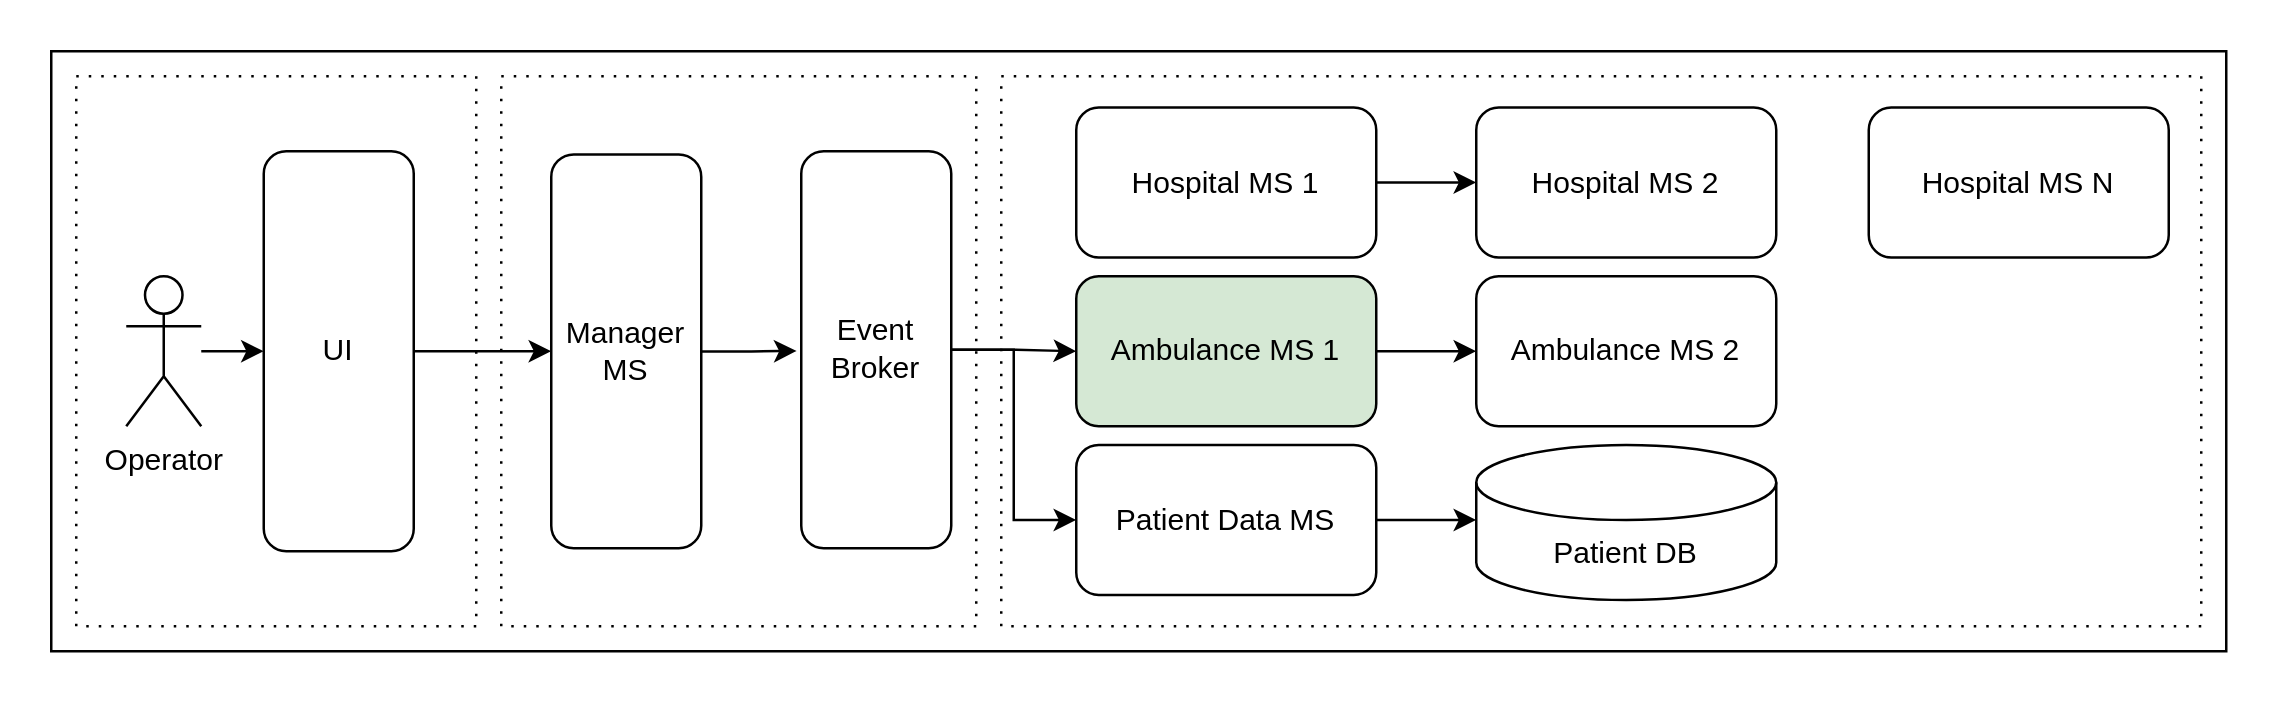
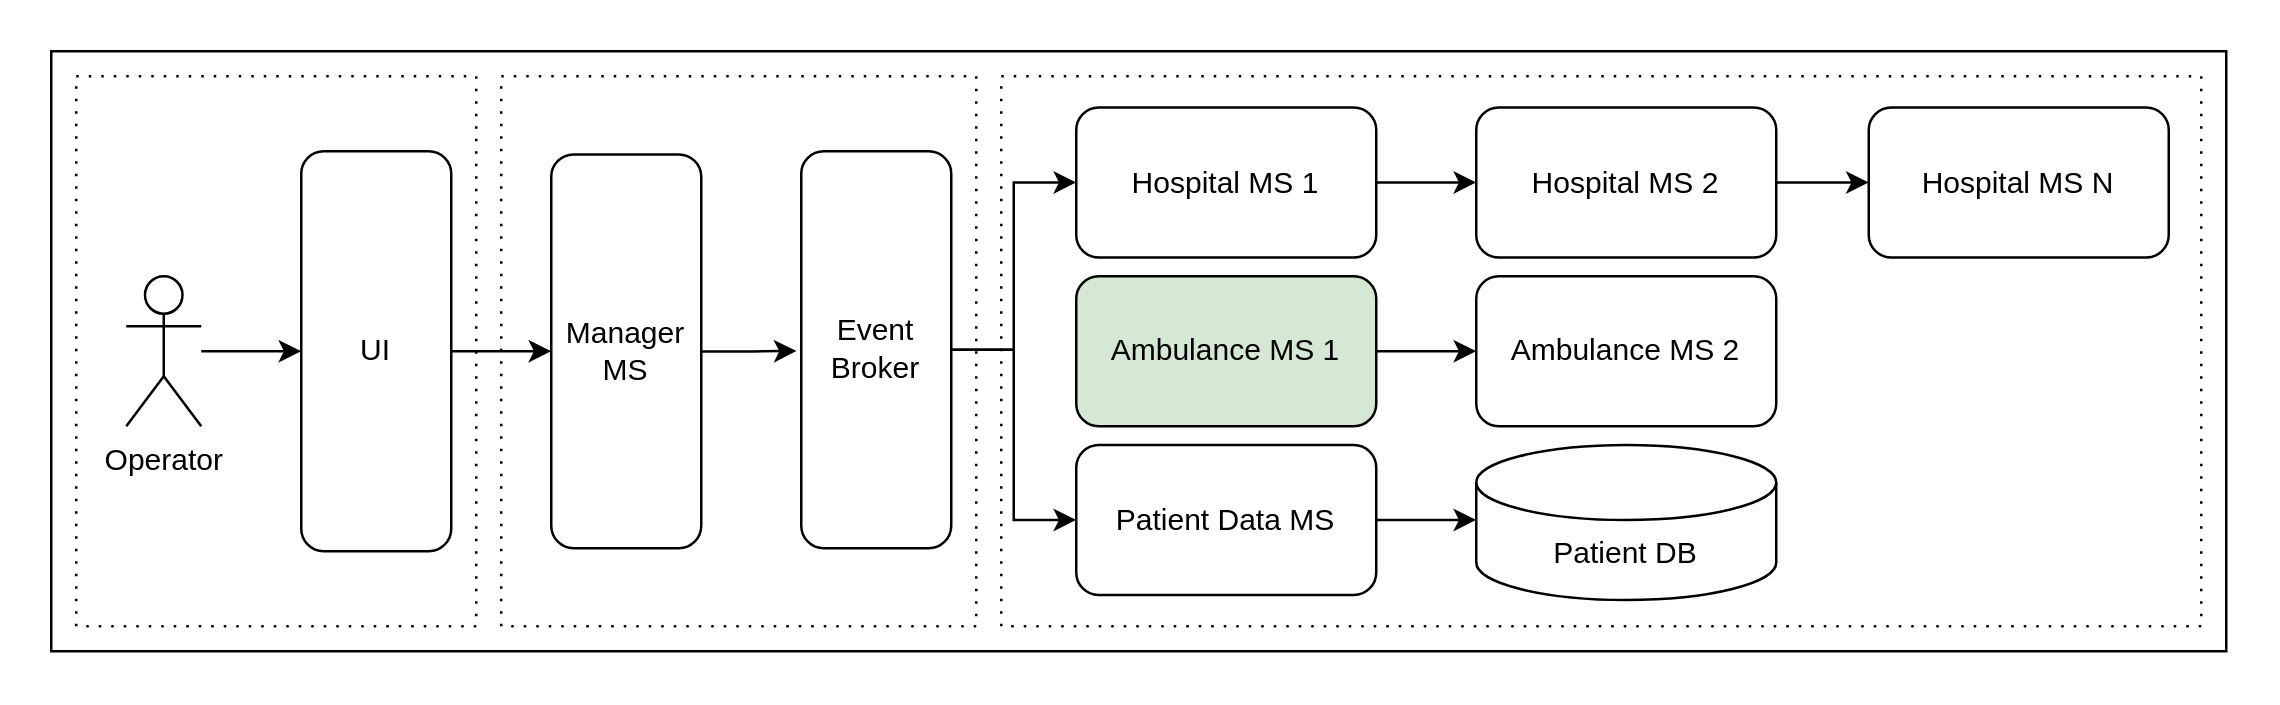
edge "Hospital MS 2" -> "Hospital MS N": added
edge "Event Broker" -> "Hospital MS 1": added
edge "Event Broker" -> "Ambulance MS 1": removed
node "UI": moved (339, 351) -> (376, 351)
